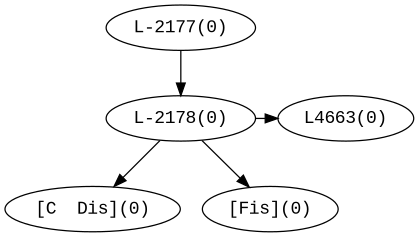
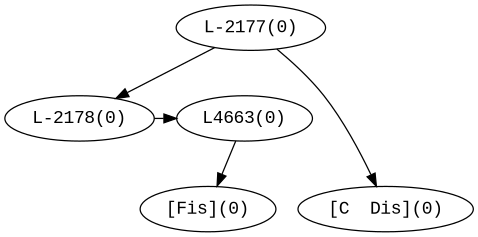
edge "L-2178(0)" -> "[C  Dis](0)": now "L-2177(0)" -> "[C  Dis](0)"
edge "L-2178(0)" -> "[Fis](0)": now "L4663(0)" -> "[Fis](0)"
